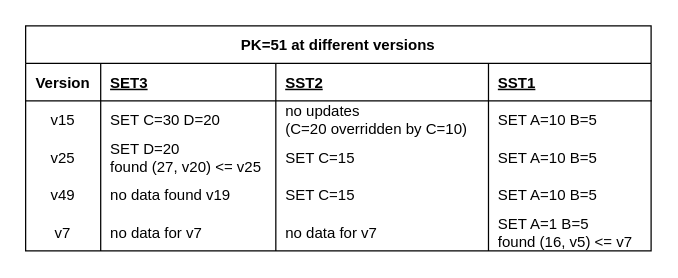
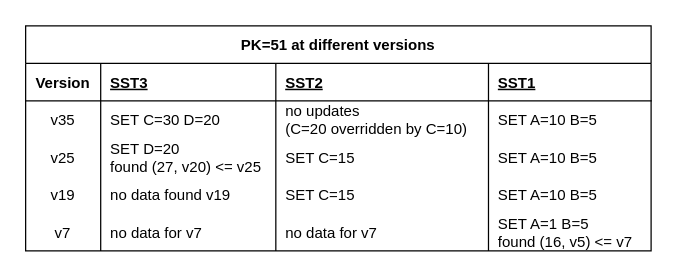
node "SET3": label "SET3" -> "SST3"
node "v15": label "v15" -> "v35"
node "v49": label "v49" -> "v19"
